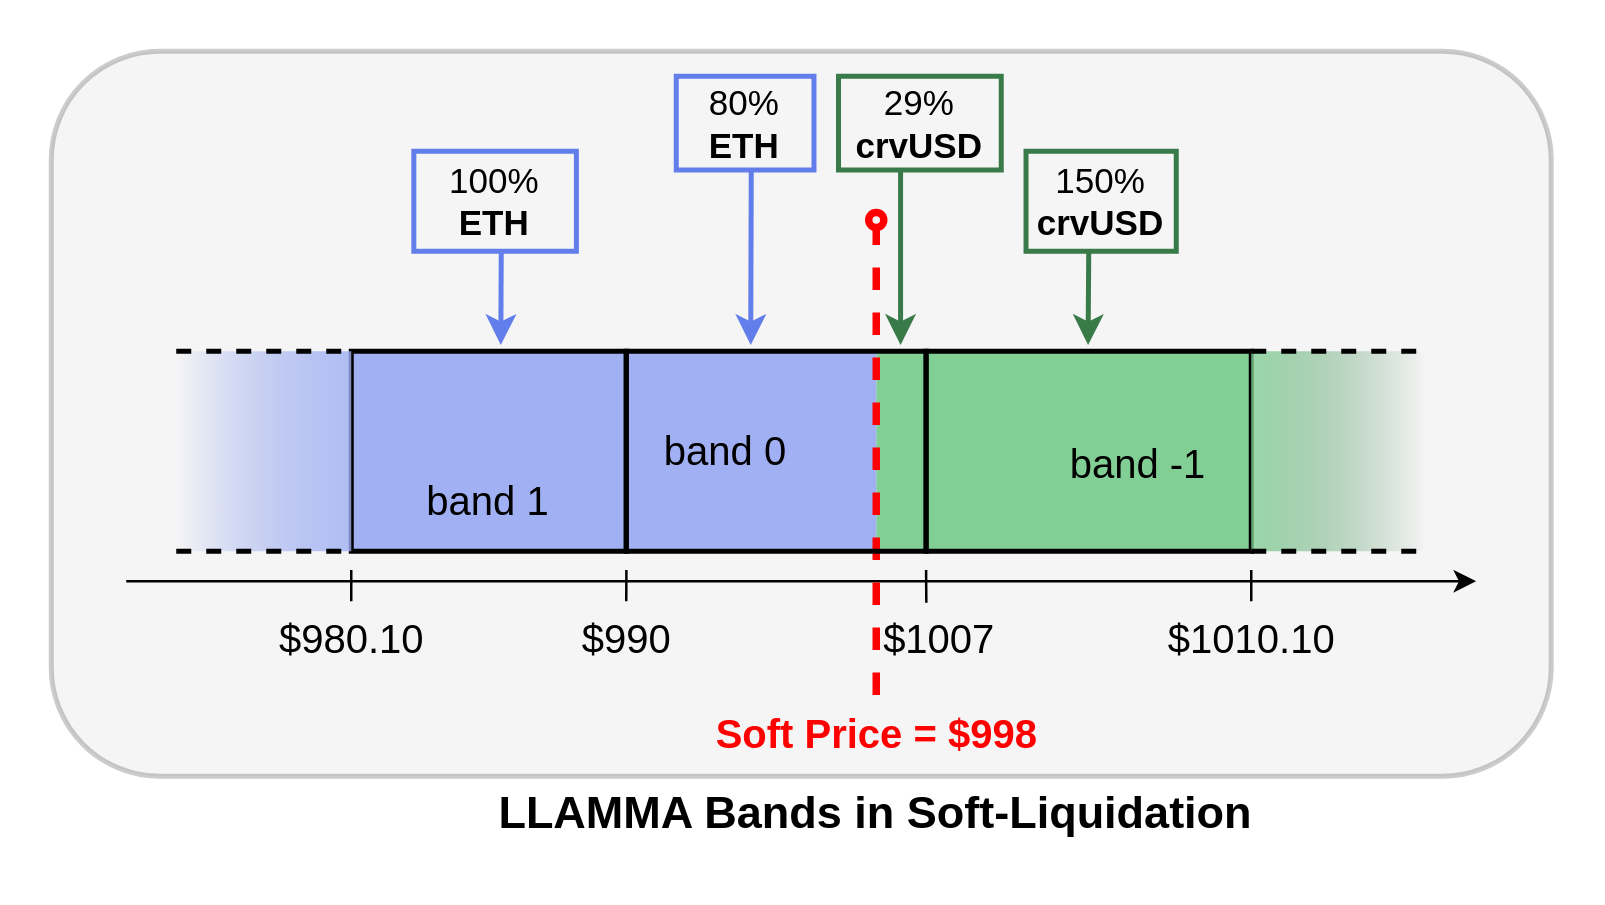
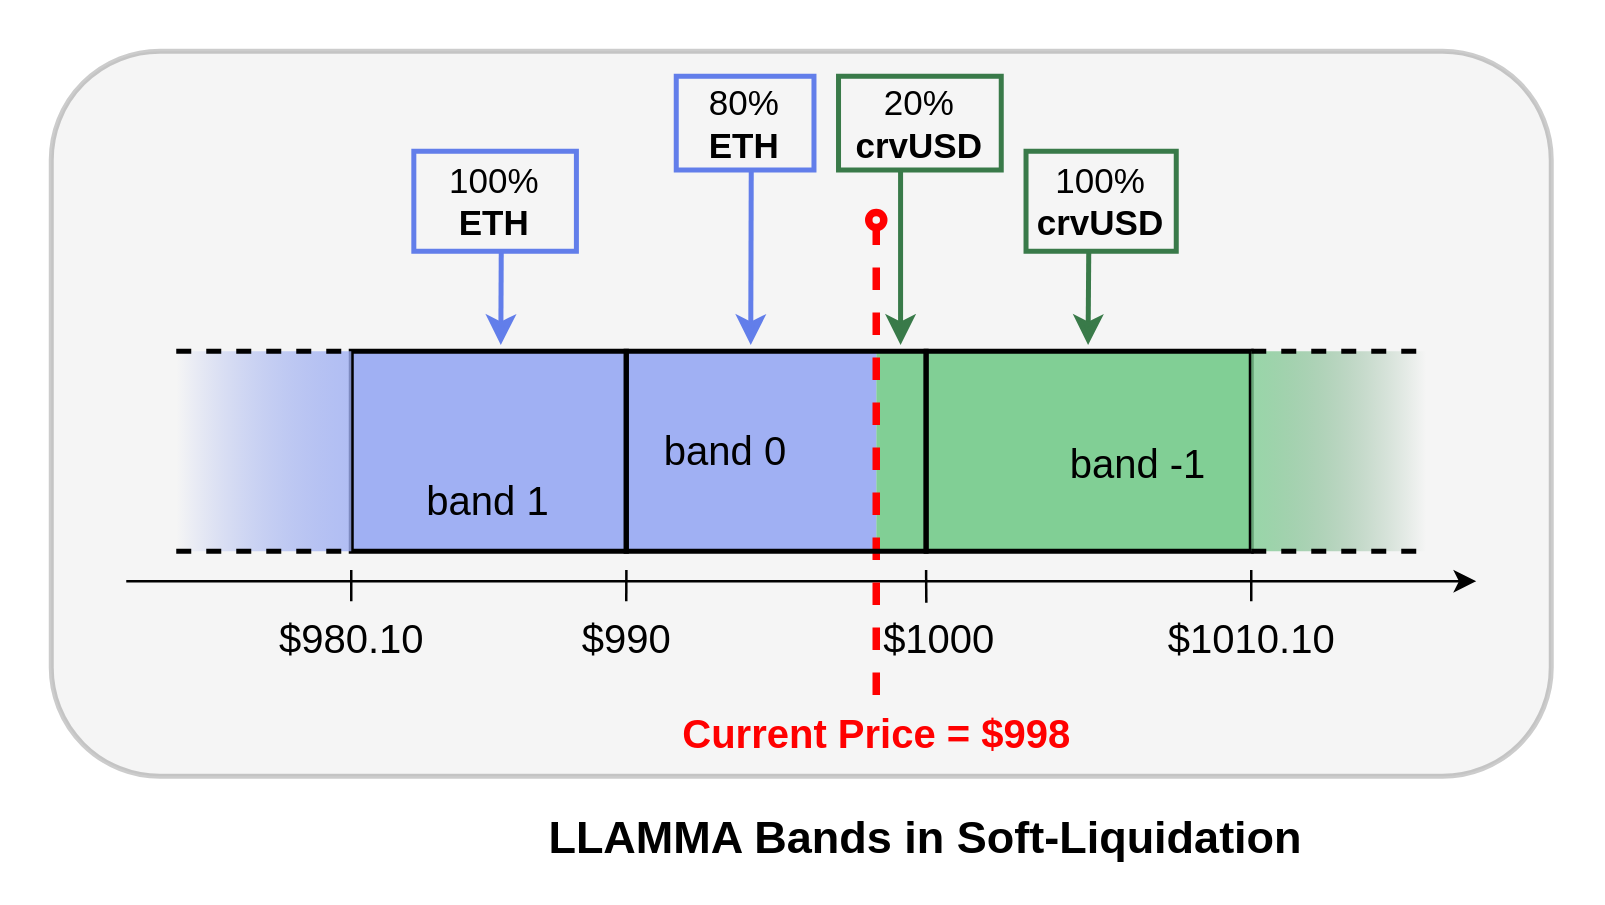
node "29% crvUSD": label "29% crvUSD" -> "20% crvUSD"
node "150% crvUSD": label "150% crvUSD" -> "100% crvUSD"
node "$1007": label "$1007" -> "$1000"
node "Soft Price = $998": label "Soft Price = $998" -> "Current Price = $998"
node "LLAMMA Bands in Soft-Liquidation": moved (876, 814) -> (926, 839)
